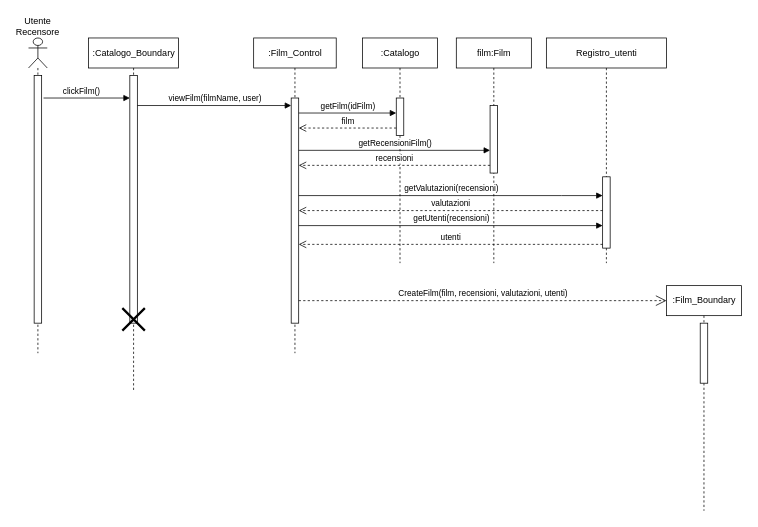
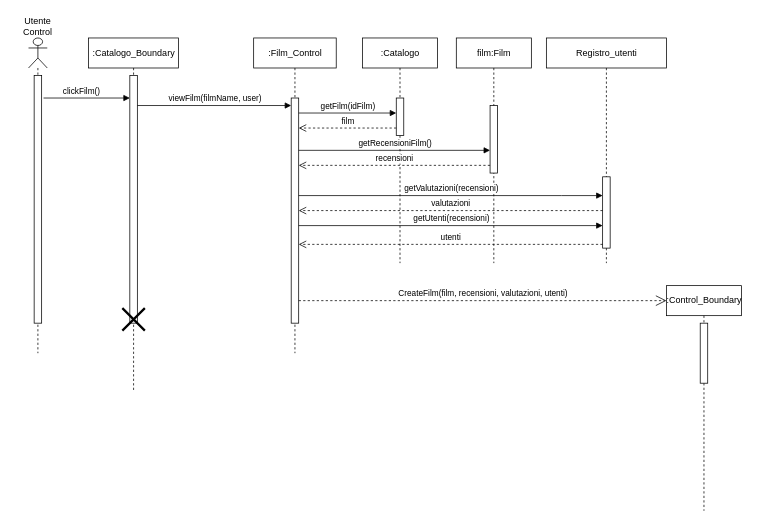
node "Utente Recensore": label "Utente Recensore" -> "Utente Control"
node ":Film_Boundary": label ":Film_Boundary" -> ":Control_Boundary"
